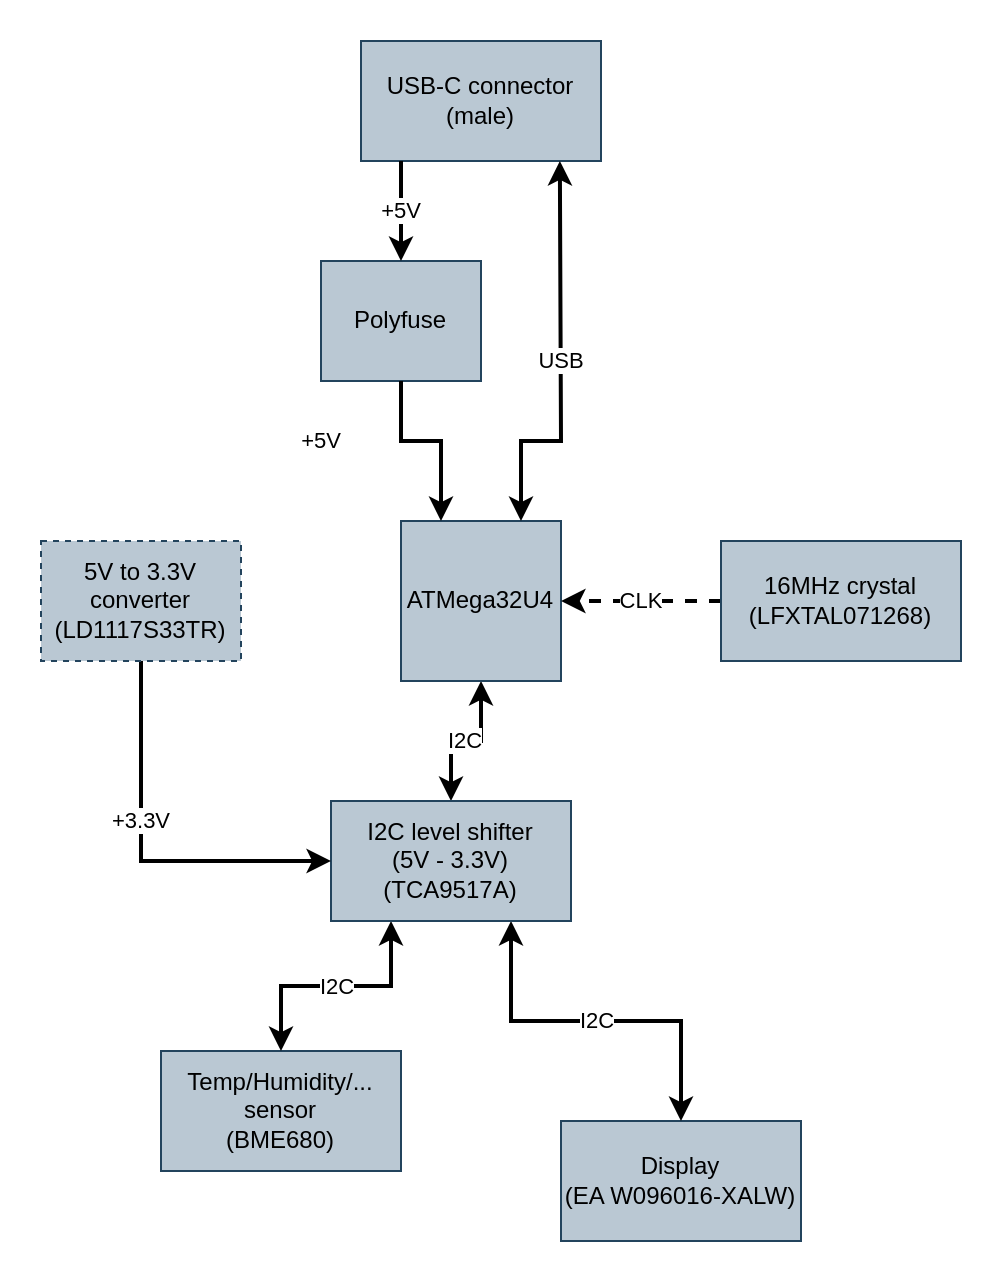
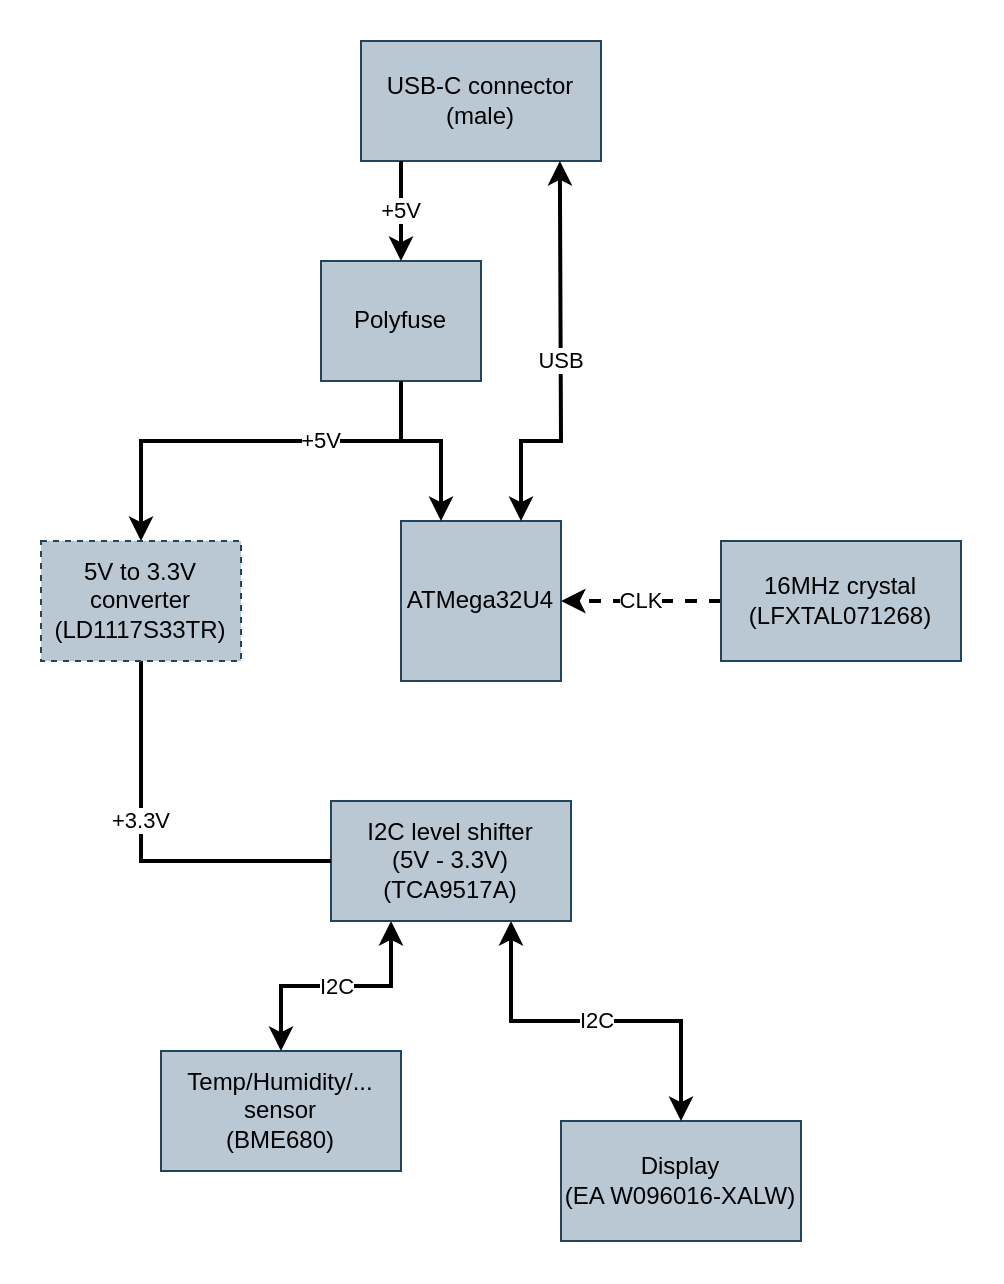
edge "Polyfuse" -> "5V to 3.3V converter (LD1117S33TR)": added
edge "ATMega32U4" -- "I2C level shifter (5V - 3.3V) (TCA9517A)": removed, label "I2C"
edge "5V to 3.3V converter (LD1117S33TR)" -> "I2C level shifter (5V - 3.3V) (TCA9517A)": arrowhead classic -> none
